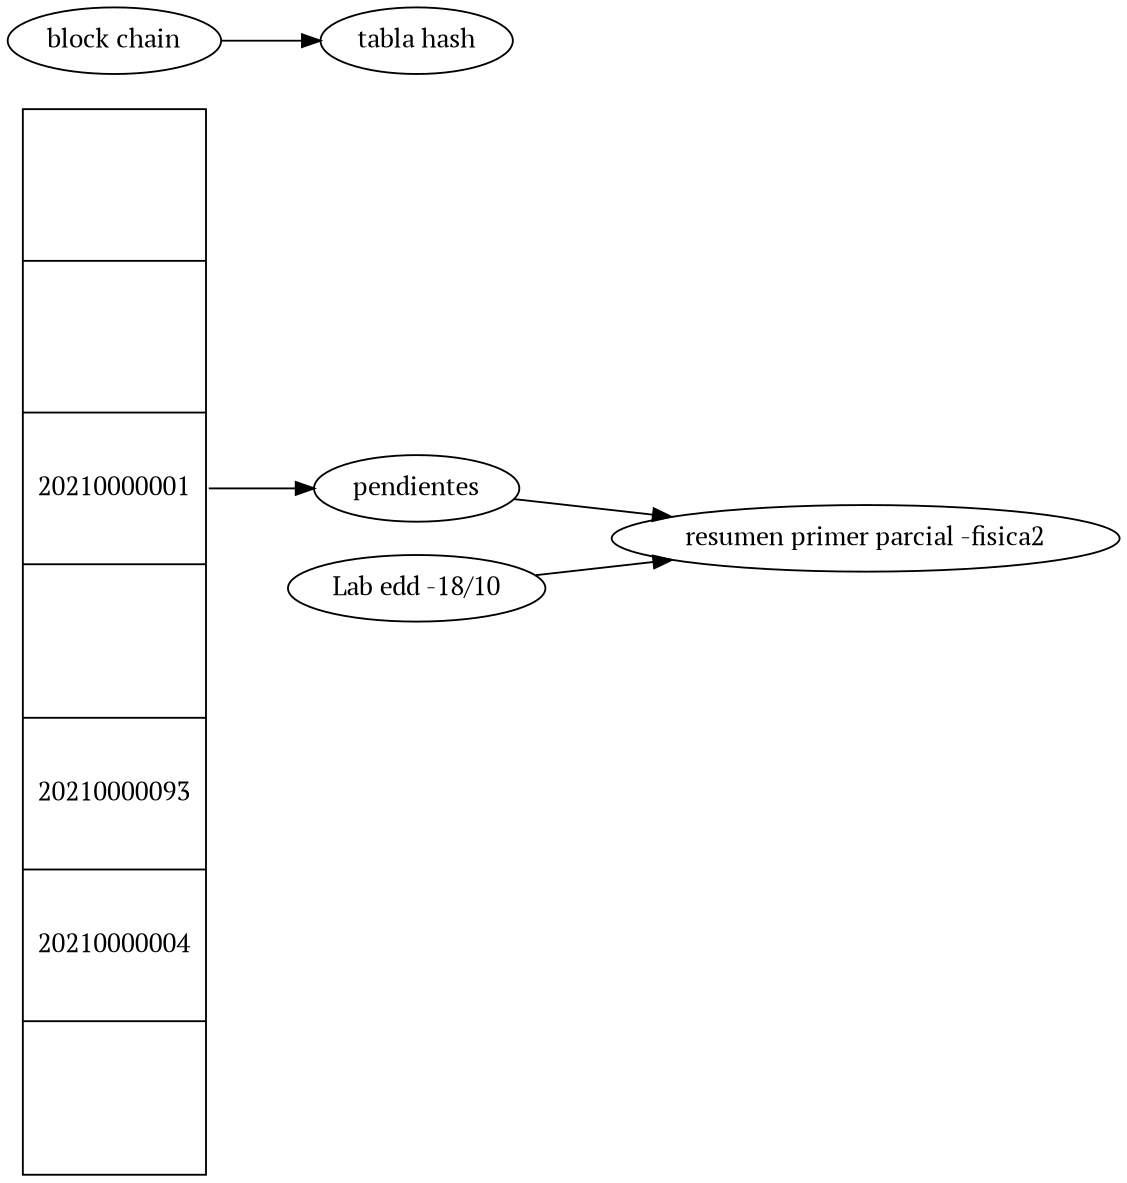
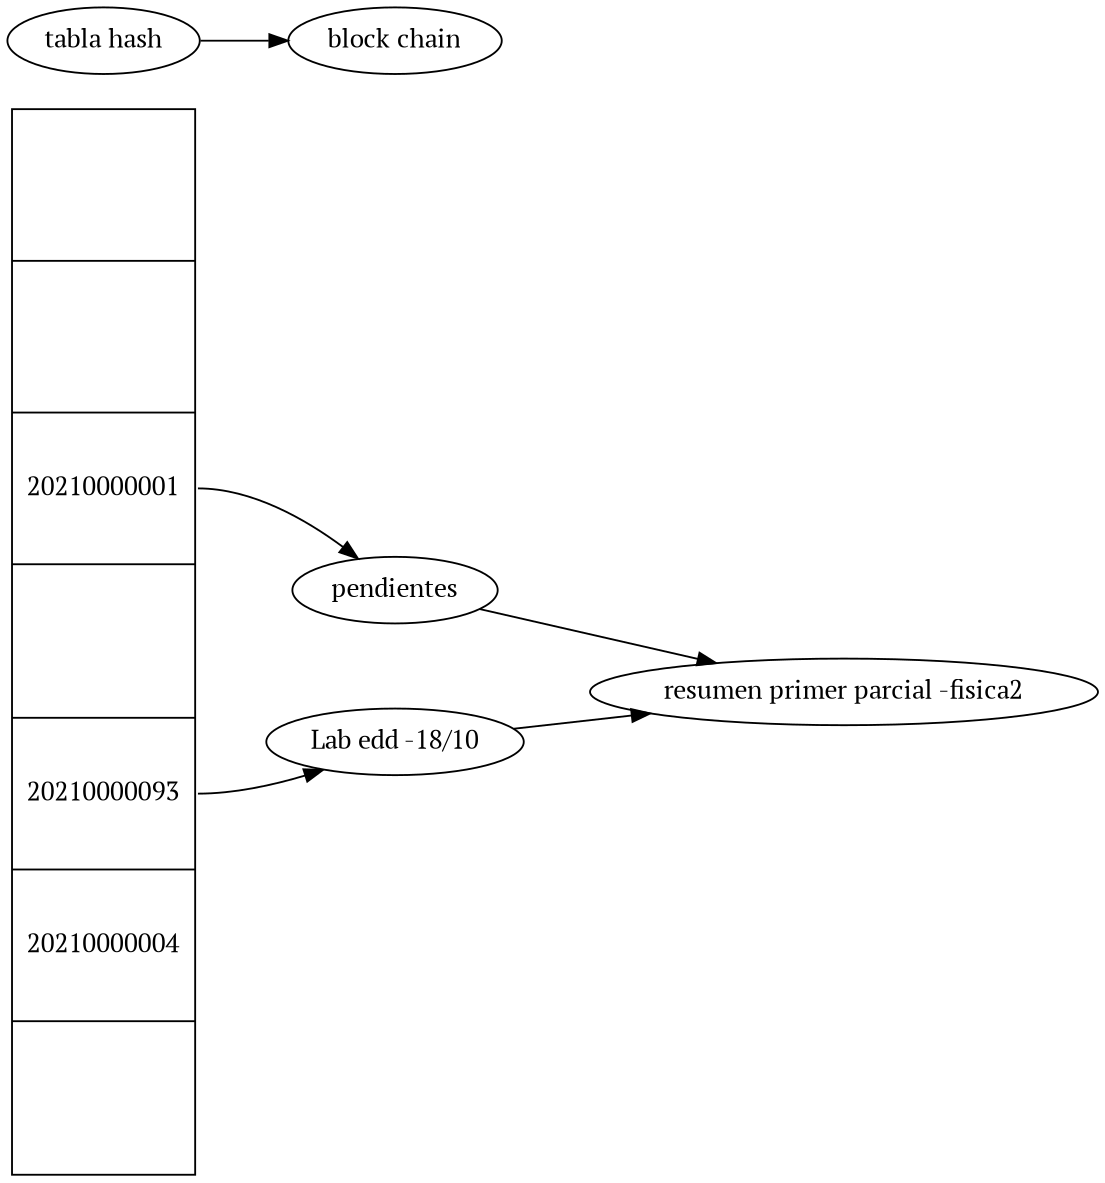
edge "block chain" -> "tabla hash": reversed
edge "20210000001" -> "Lab edd -18/10": added
